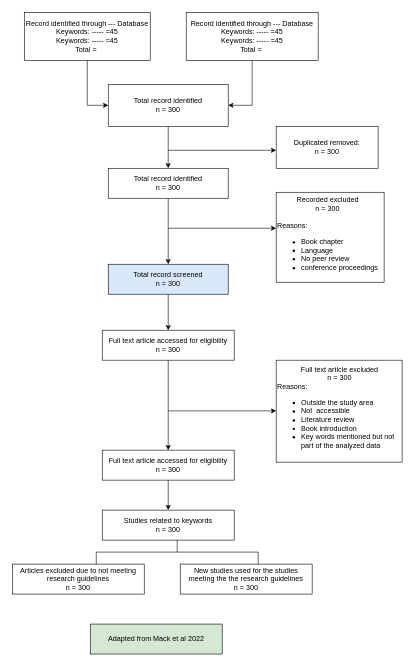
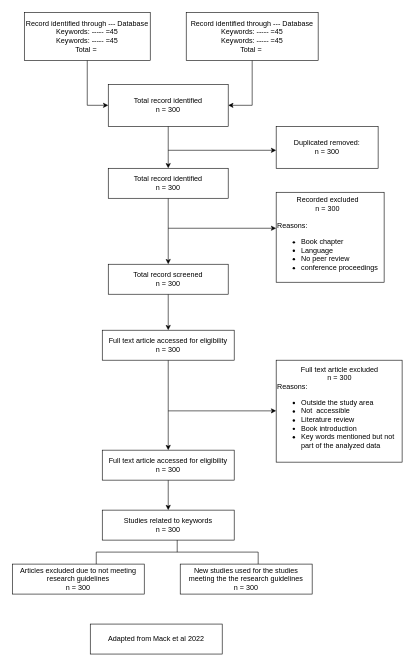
node "Total record screened n = 300": fillcolor #dae8fc -> #ffffff
node "Adapted from Mack et al 2022": fillcolor #d5e8d4 -> #ffffff
